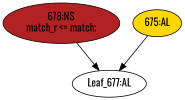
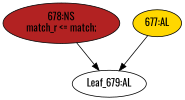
node "675:AL": label "675:AL" -> "677:AL"
node "Leaf_677:AL": label "Leaf_677:AL" -> "Leaf_679:AL"
